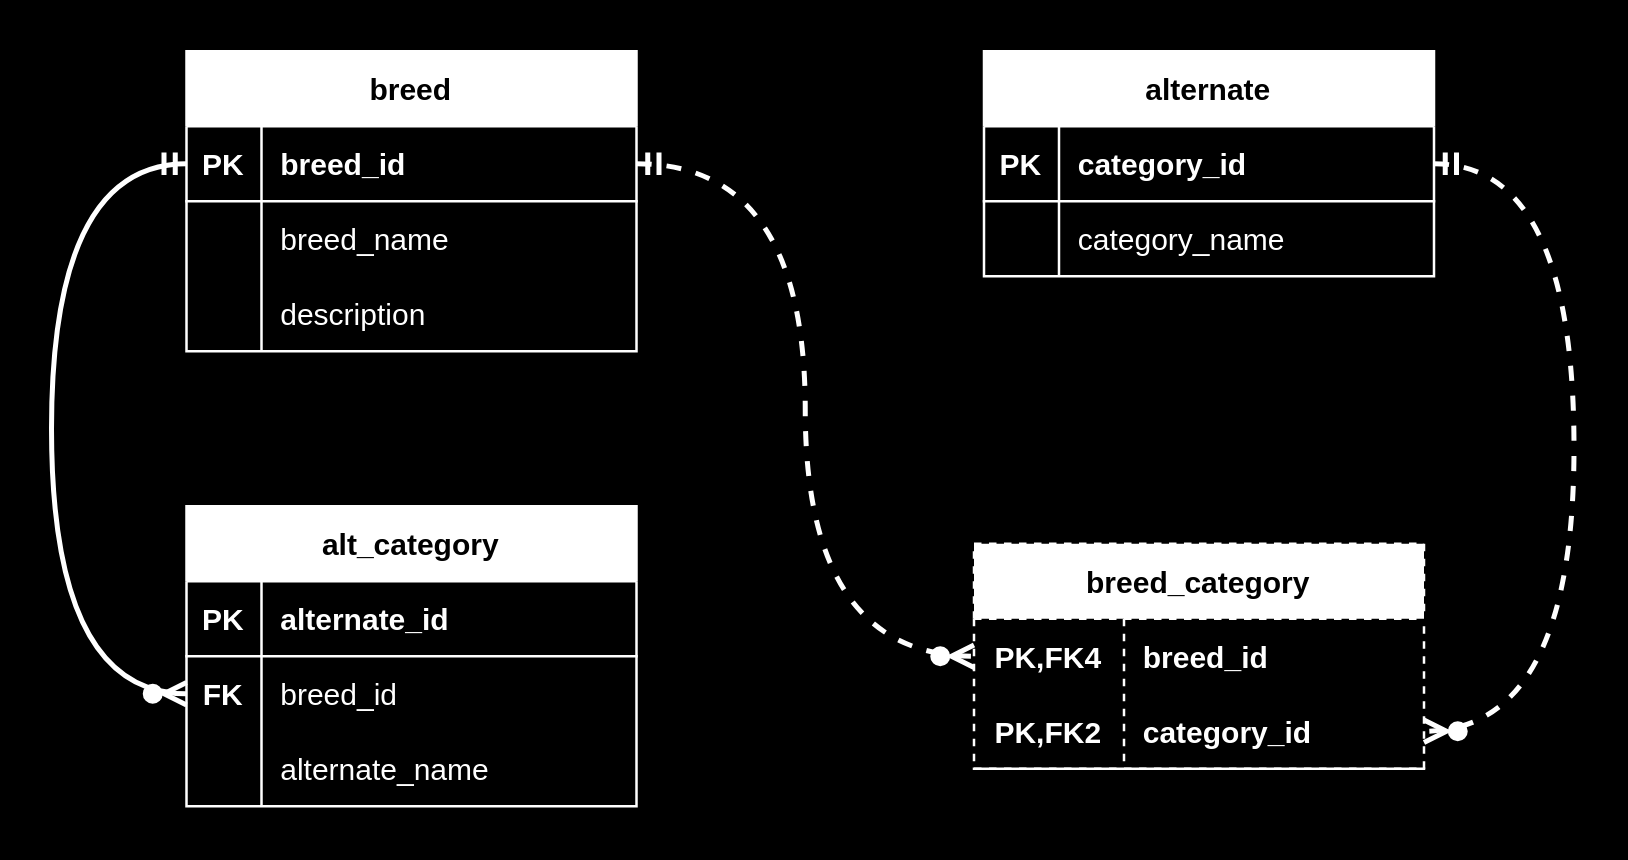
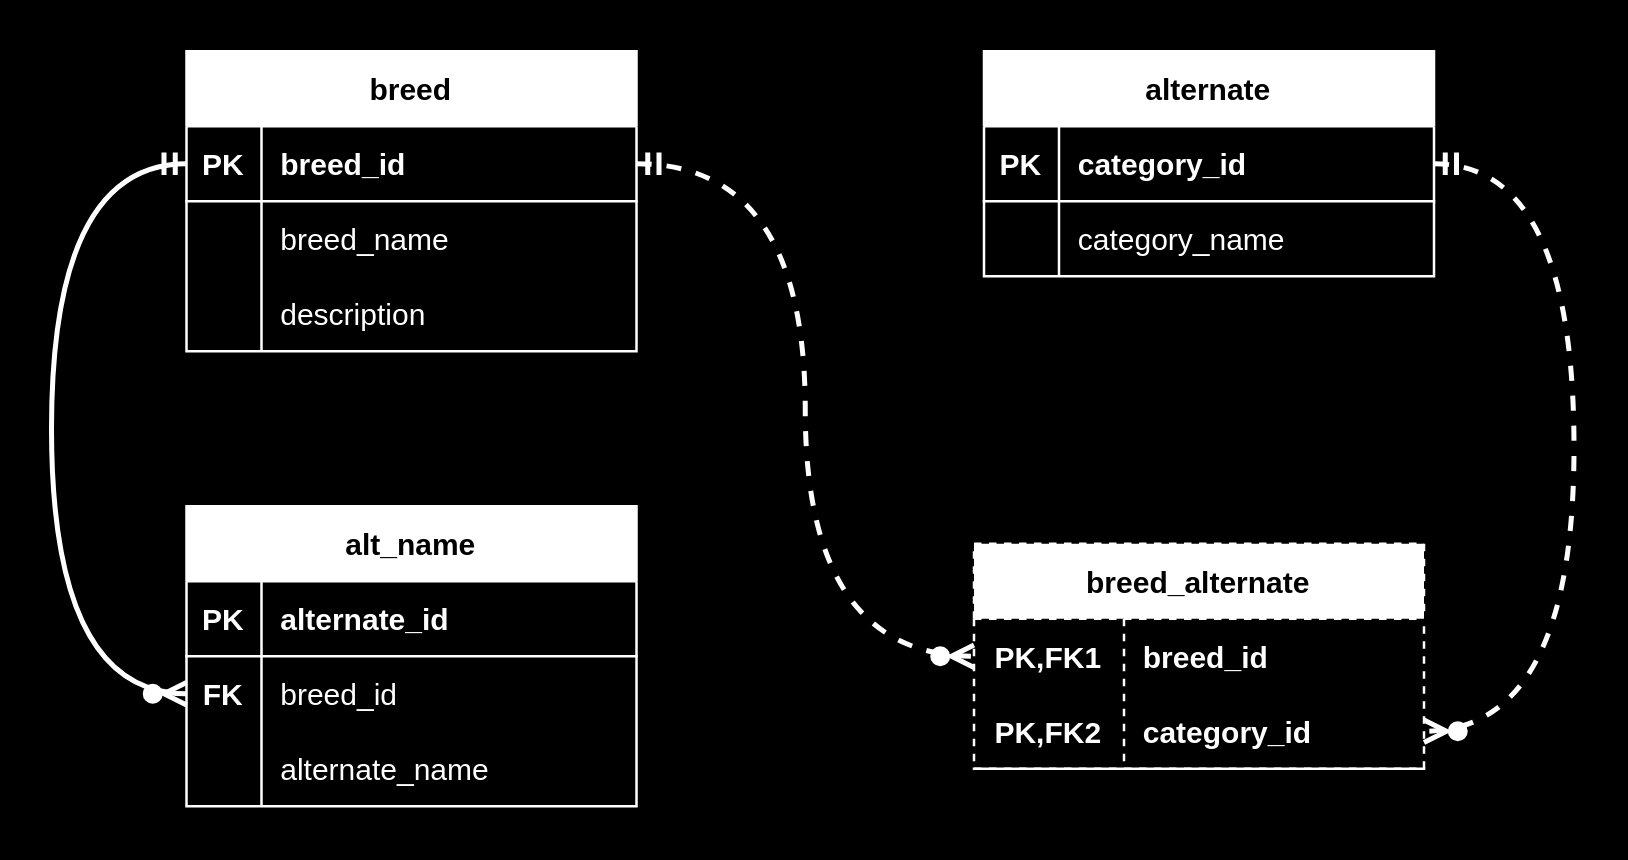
node "alt_category": label "alt_category" -> "alt_name"
node "breed_category": label "breed_category" -> "breed_alternate"
node "PK,FK4": label "PK,FK4" -> "PK,FK1"
